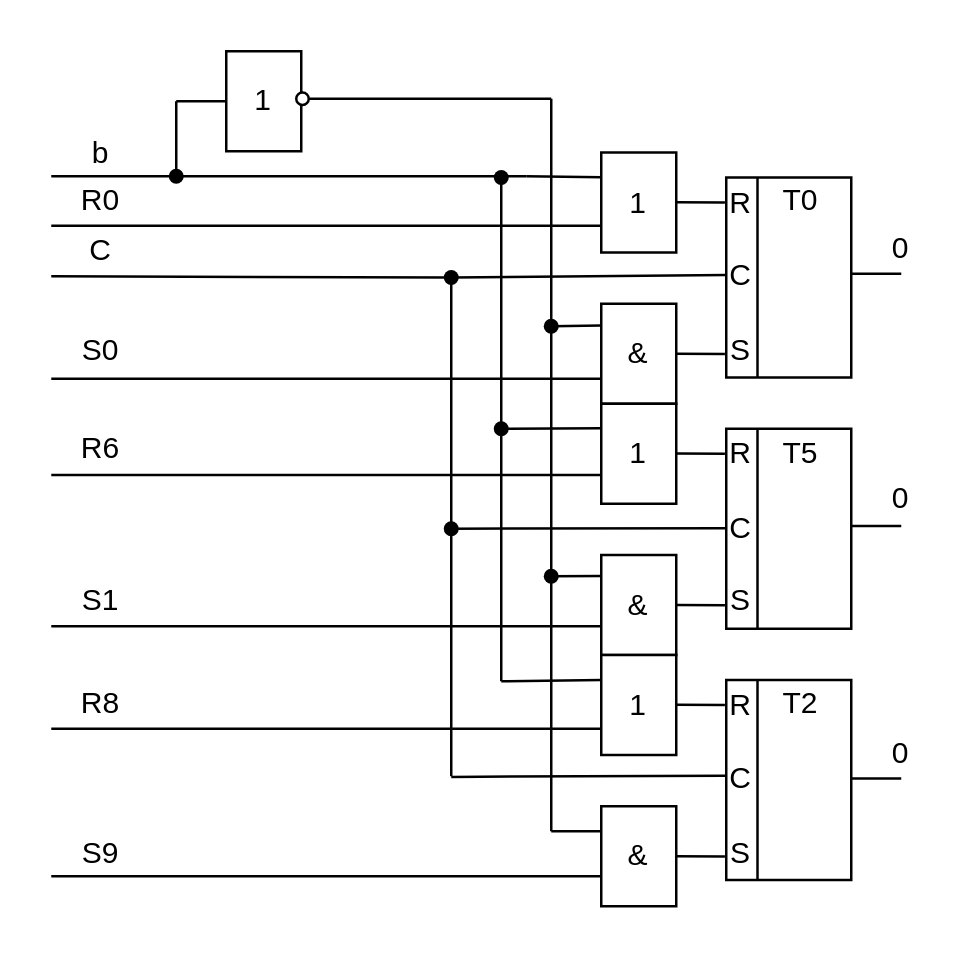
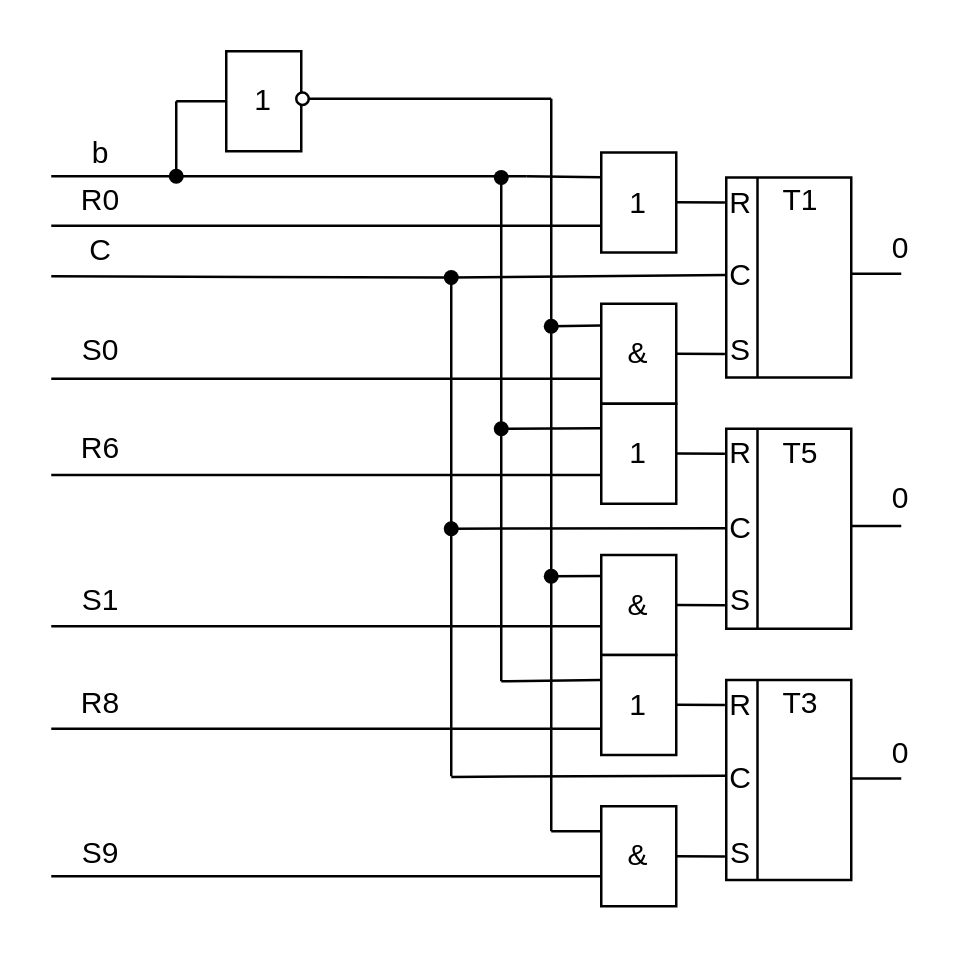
node "T0": label "T0" -> "T1"
node "T2": label "T2" -> "T3"
